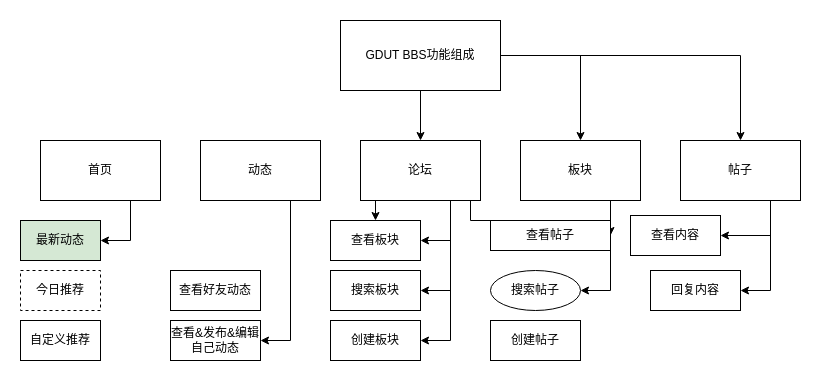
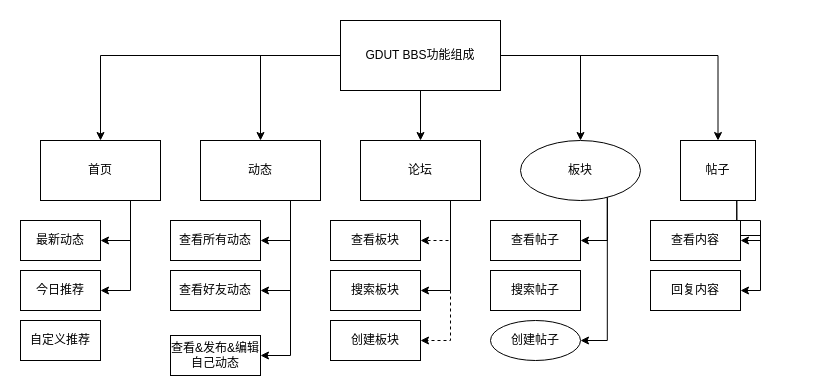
edge "GDUT BBS功能组成" -> "首页": added
edge "GDUT BBS功能组成" -> "动态": added
node "板块": shape rectangle -> ellipse
node "帖子": size 120x60 -> 75x60
edge "板块" -> "查看板块": now "板块" -> "创建帖子"
node "查看帖子": size 120x30 -> 90x40
node "查看内容": moved (676, 236) -> (696, 241)
node "最新动态": fillcolor #d5e8d4 -> #ffffff
node "查看所有动态": added
edge "动态" -> "查看所有动态": added
edge "论坛" -> "查看板块": style solid -> dashed
edge "板块" -> "搜索帖子": removed
edge "首页" -> "今日推荐": added
node "今日推荐": style dashed -> solid
edge "动态" -> "查看好友动态": added
node "搜索帖子": shape ellipse -> rectangle
edge "论坛" -> "创建板块": style solid -> dashed
node "查看&发布&编辑自己动态": moved (216, 341) -> (216, 356)
node "创建帖子": shape rectangle -> ellipse
